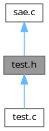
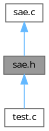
node "test.h": label "test.h" -> "sae.h"
